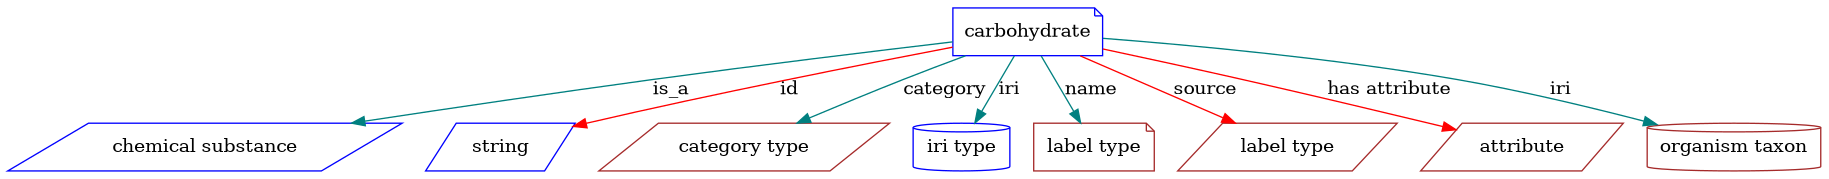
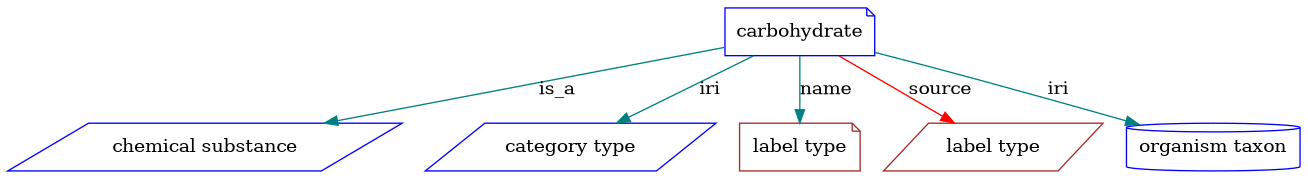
edge "carbohydrate" -> "category type": label "category" -> "iri"
node "string": removed
node "category type": color brown -> blue
node "iri type": removed
node "attribute": removed
node "organism taxon": color brown -> blue
